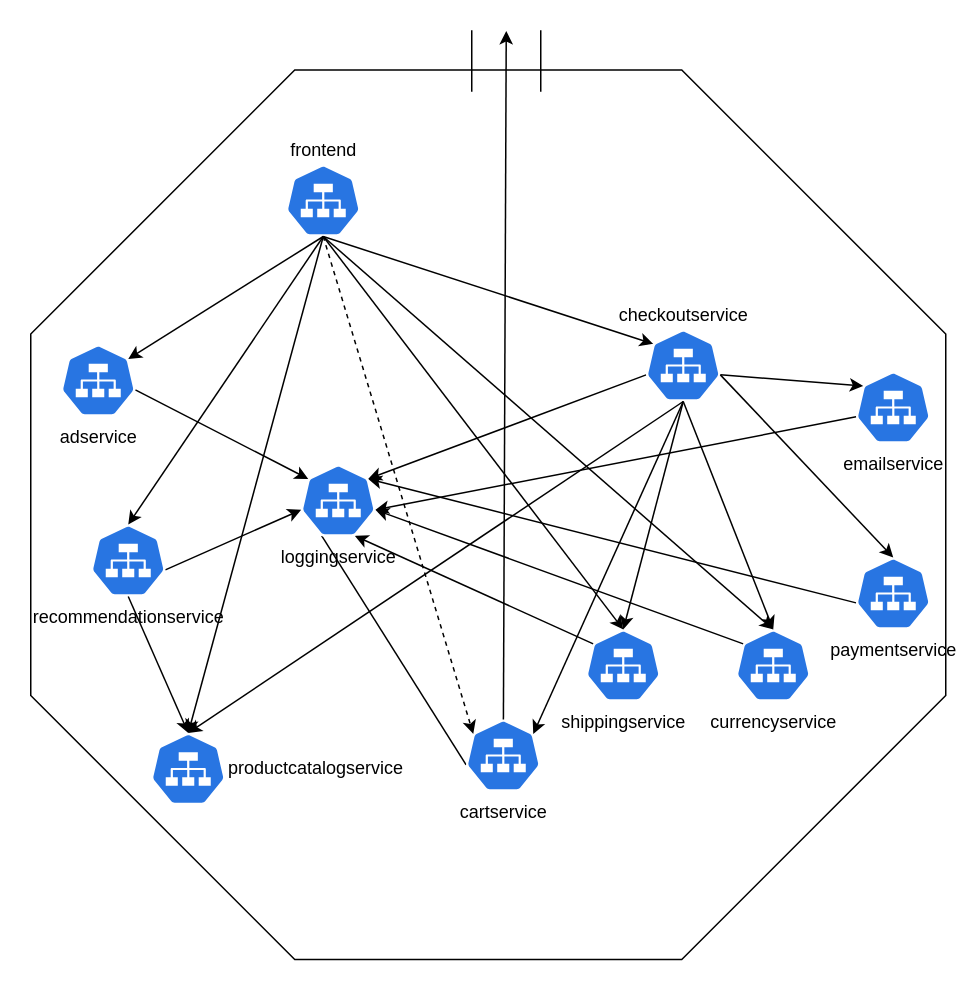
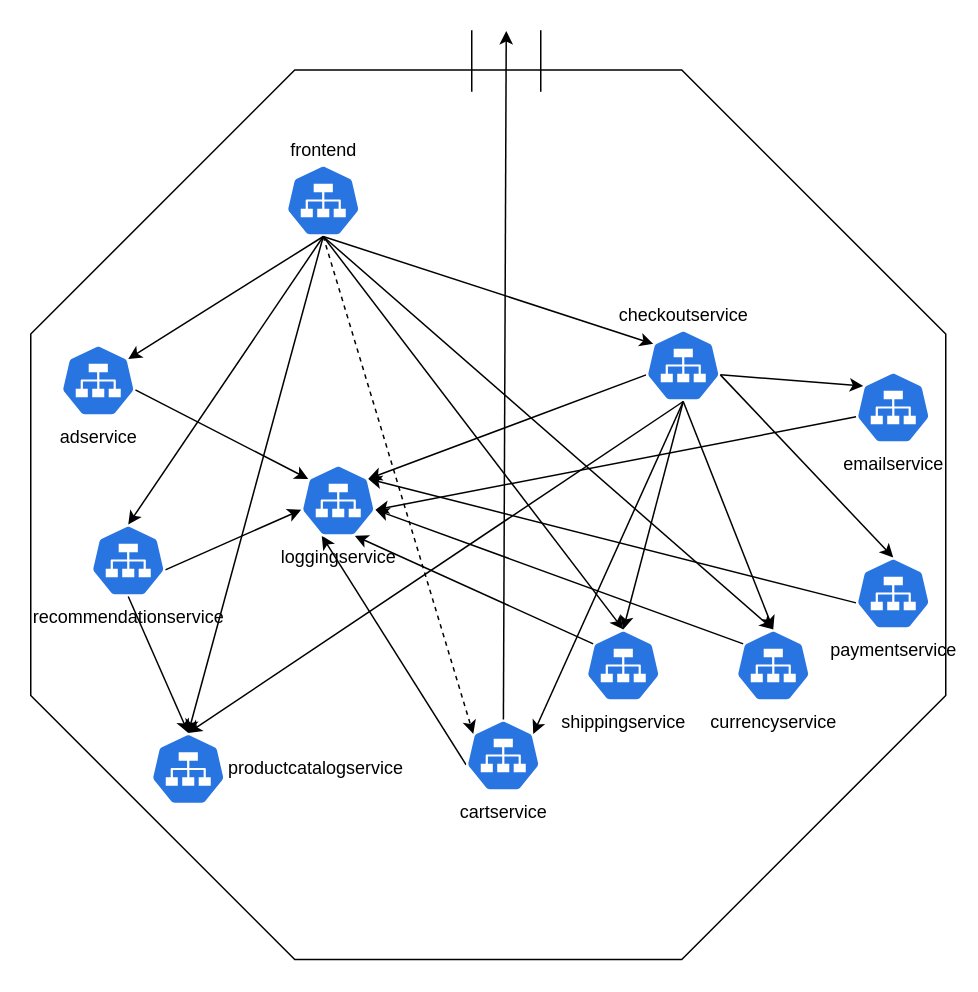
edge "loggingservice" -- "cartservice": arrowhead none -> classic
